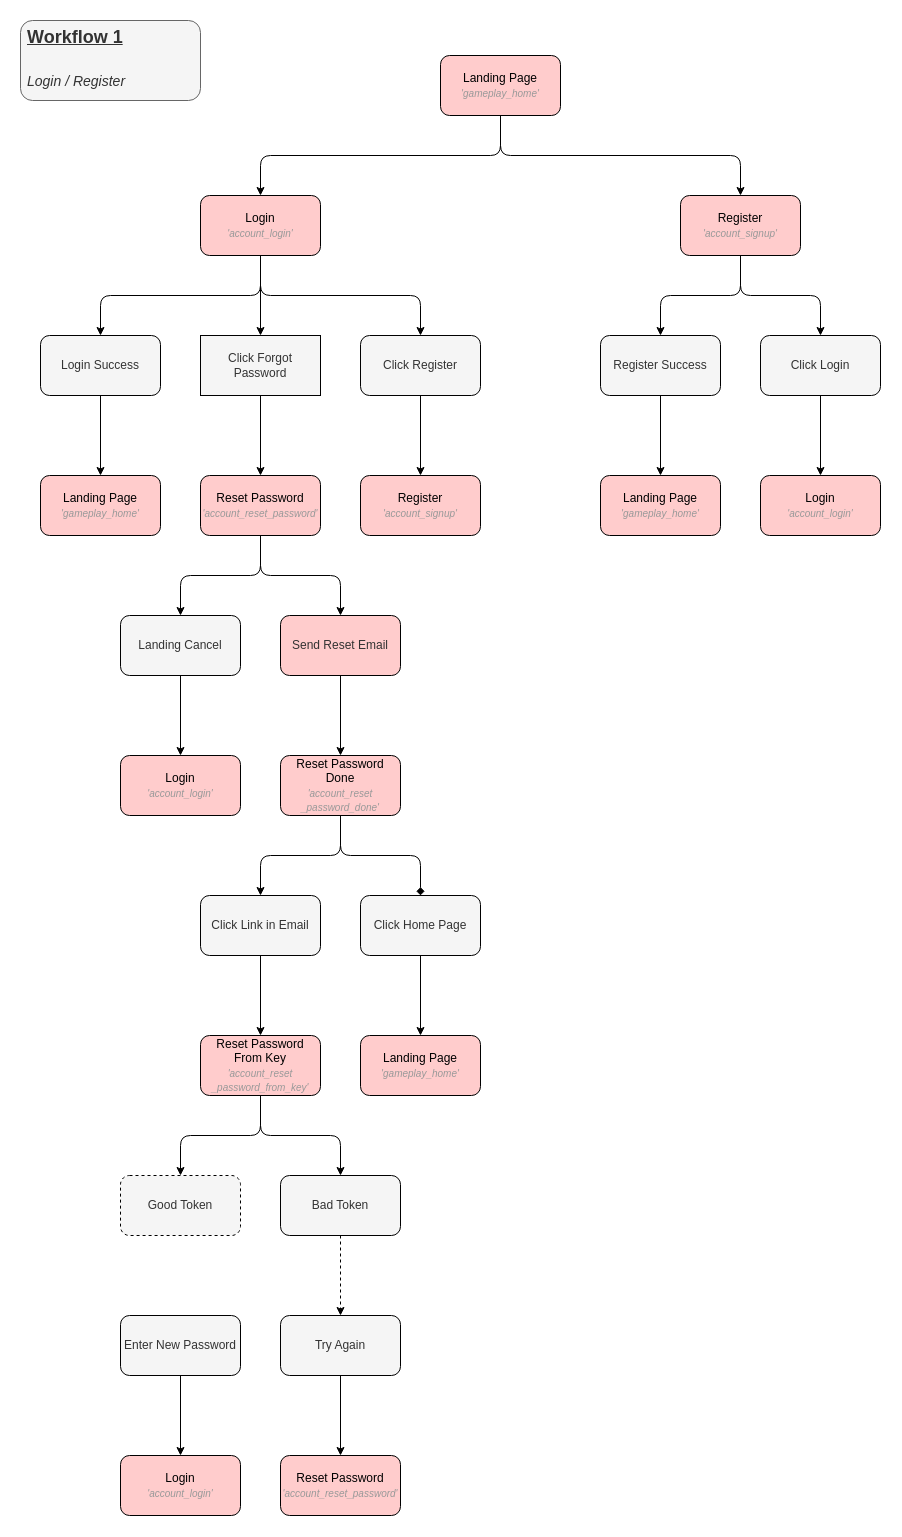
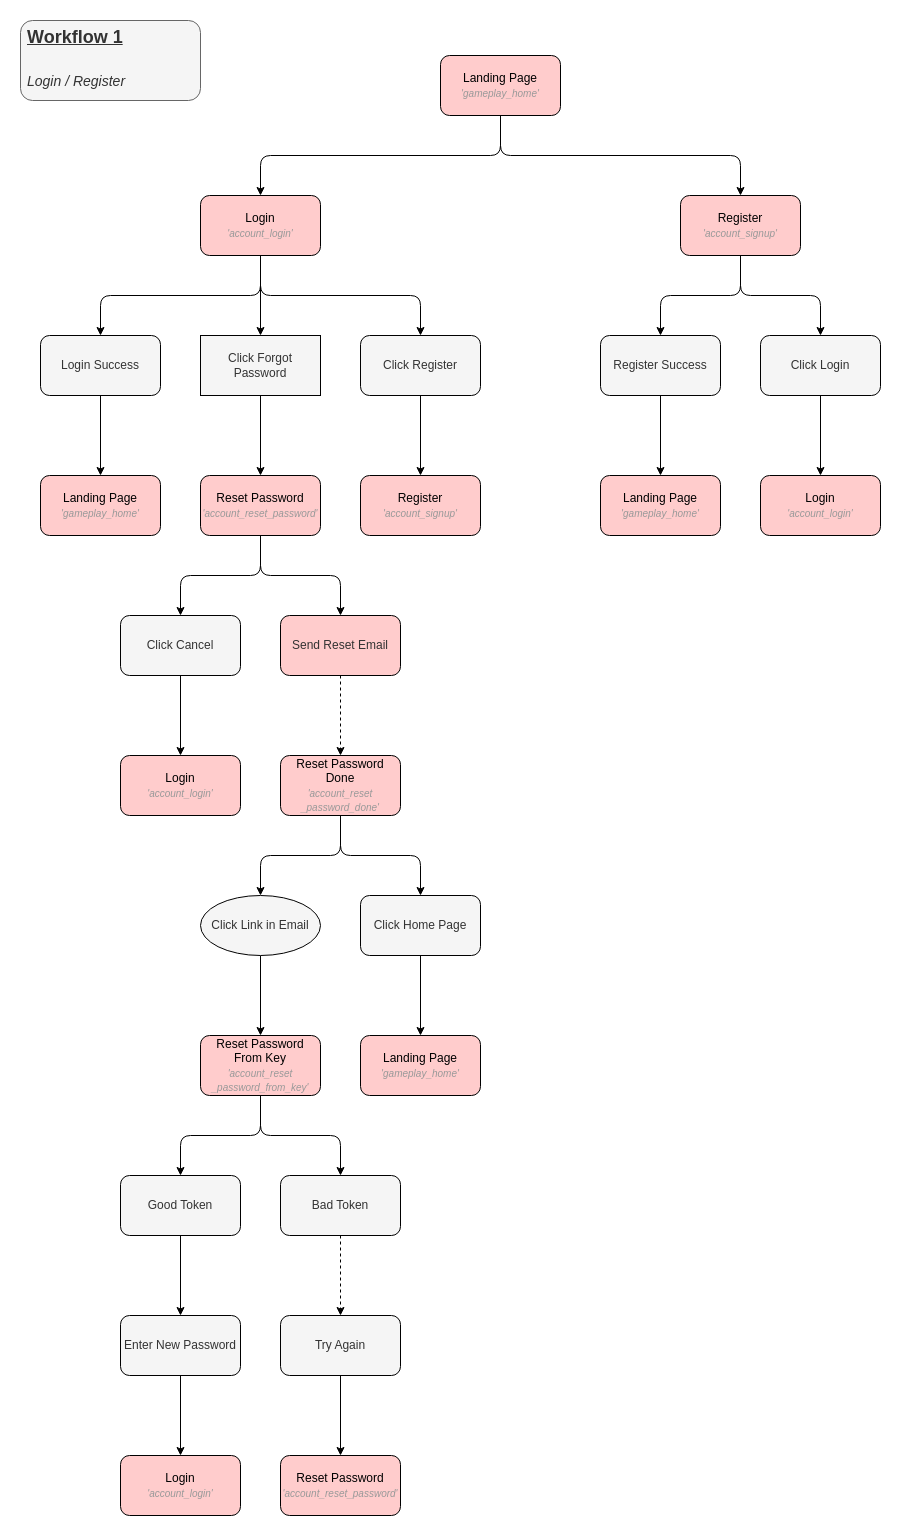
node "Landing Cancel": label "Landing Cancel" -> "Click Cancel"
edge "Send Reset Email" -> "Reset Password Done'account_reset _password_done'": style solid -> dashed
edge "Reset Password Done'account_reset _password_done'" -> "Click Home Page": arrowhead diamond -> classic
node "Click Link in Email": shape rounded rectangle -> ellipse
node "Good Token": style dashed -> solid
edge "Good Token" -> "Enter New Password": added
